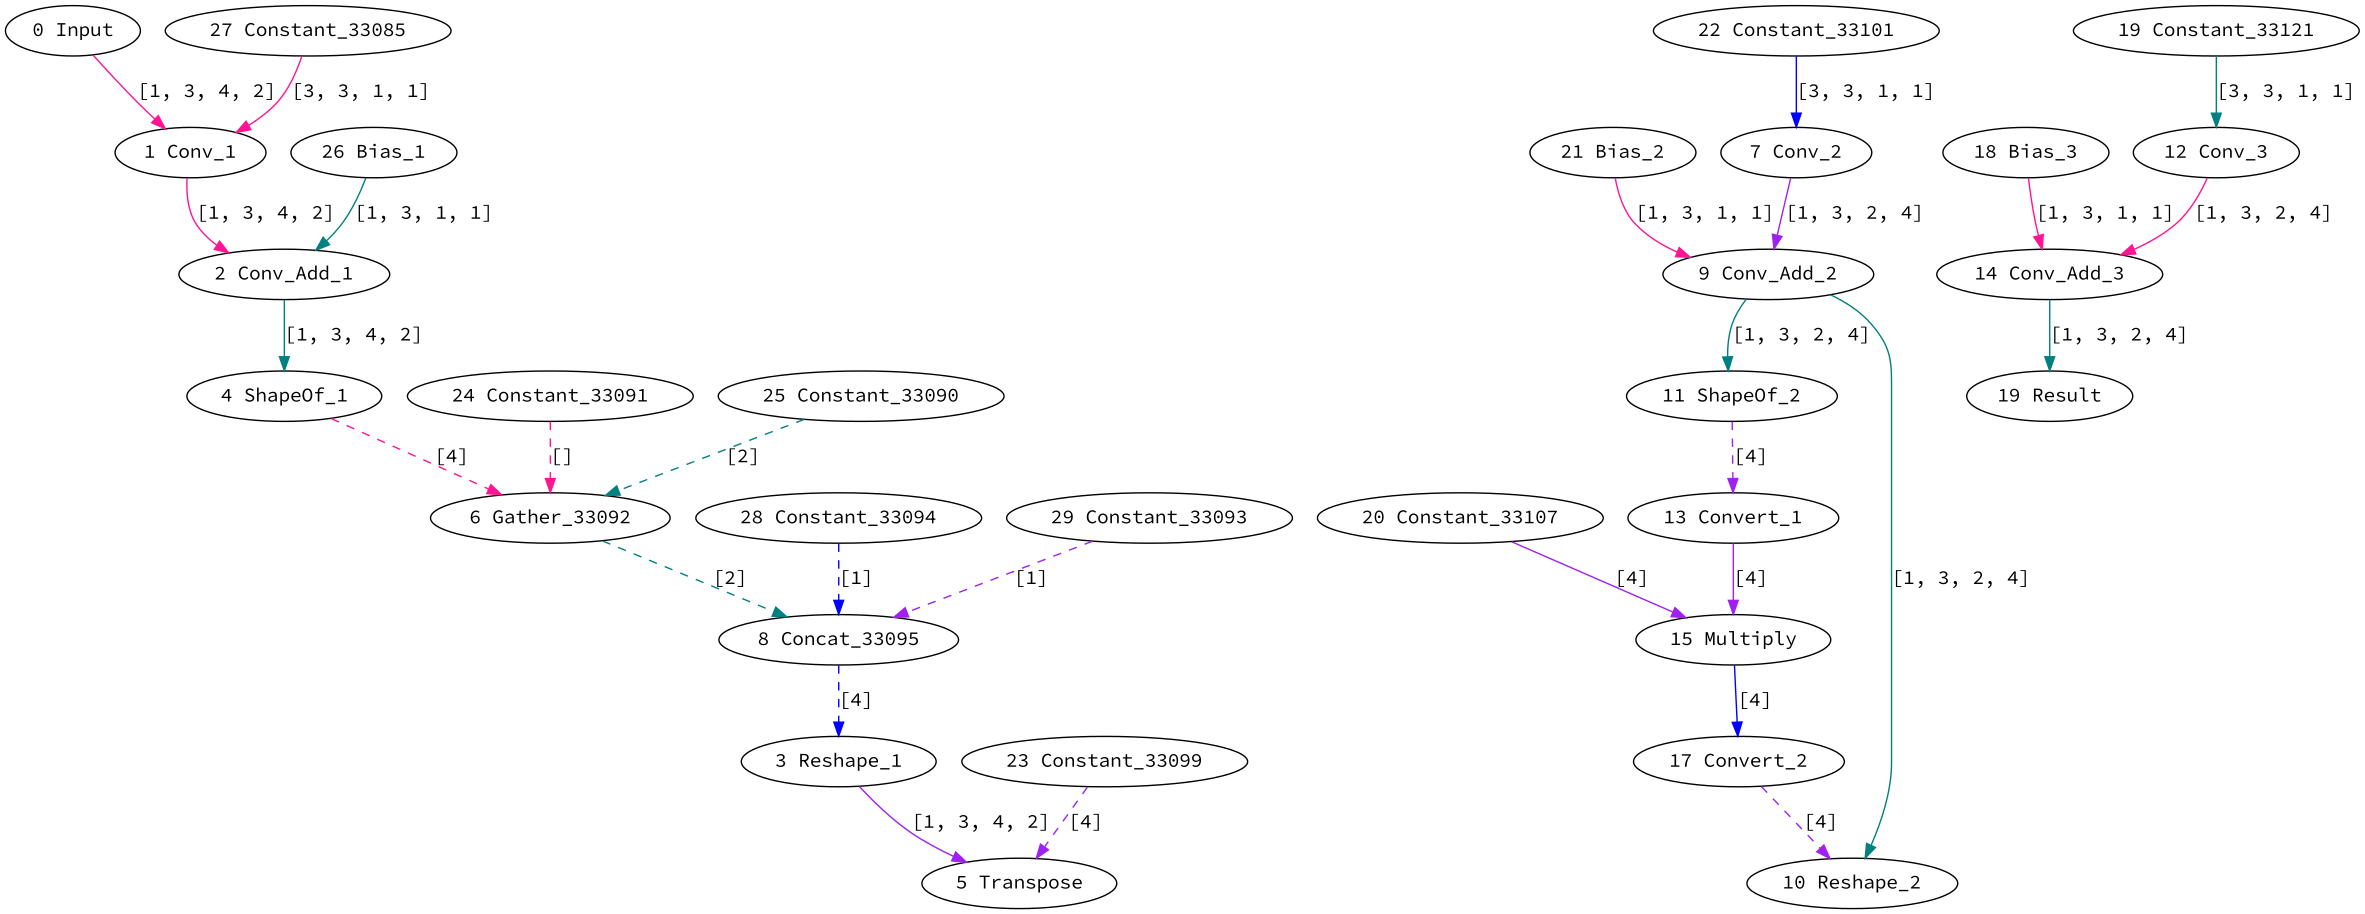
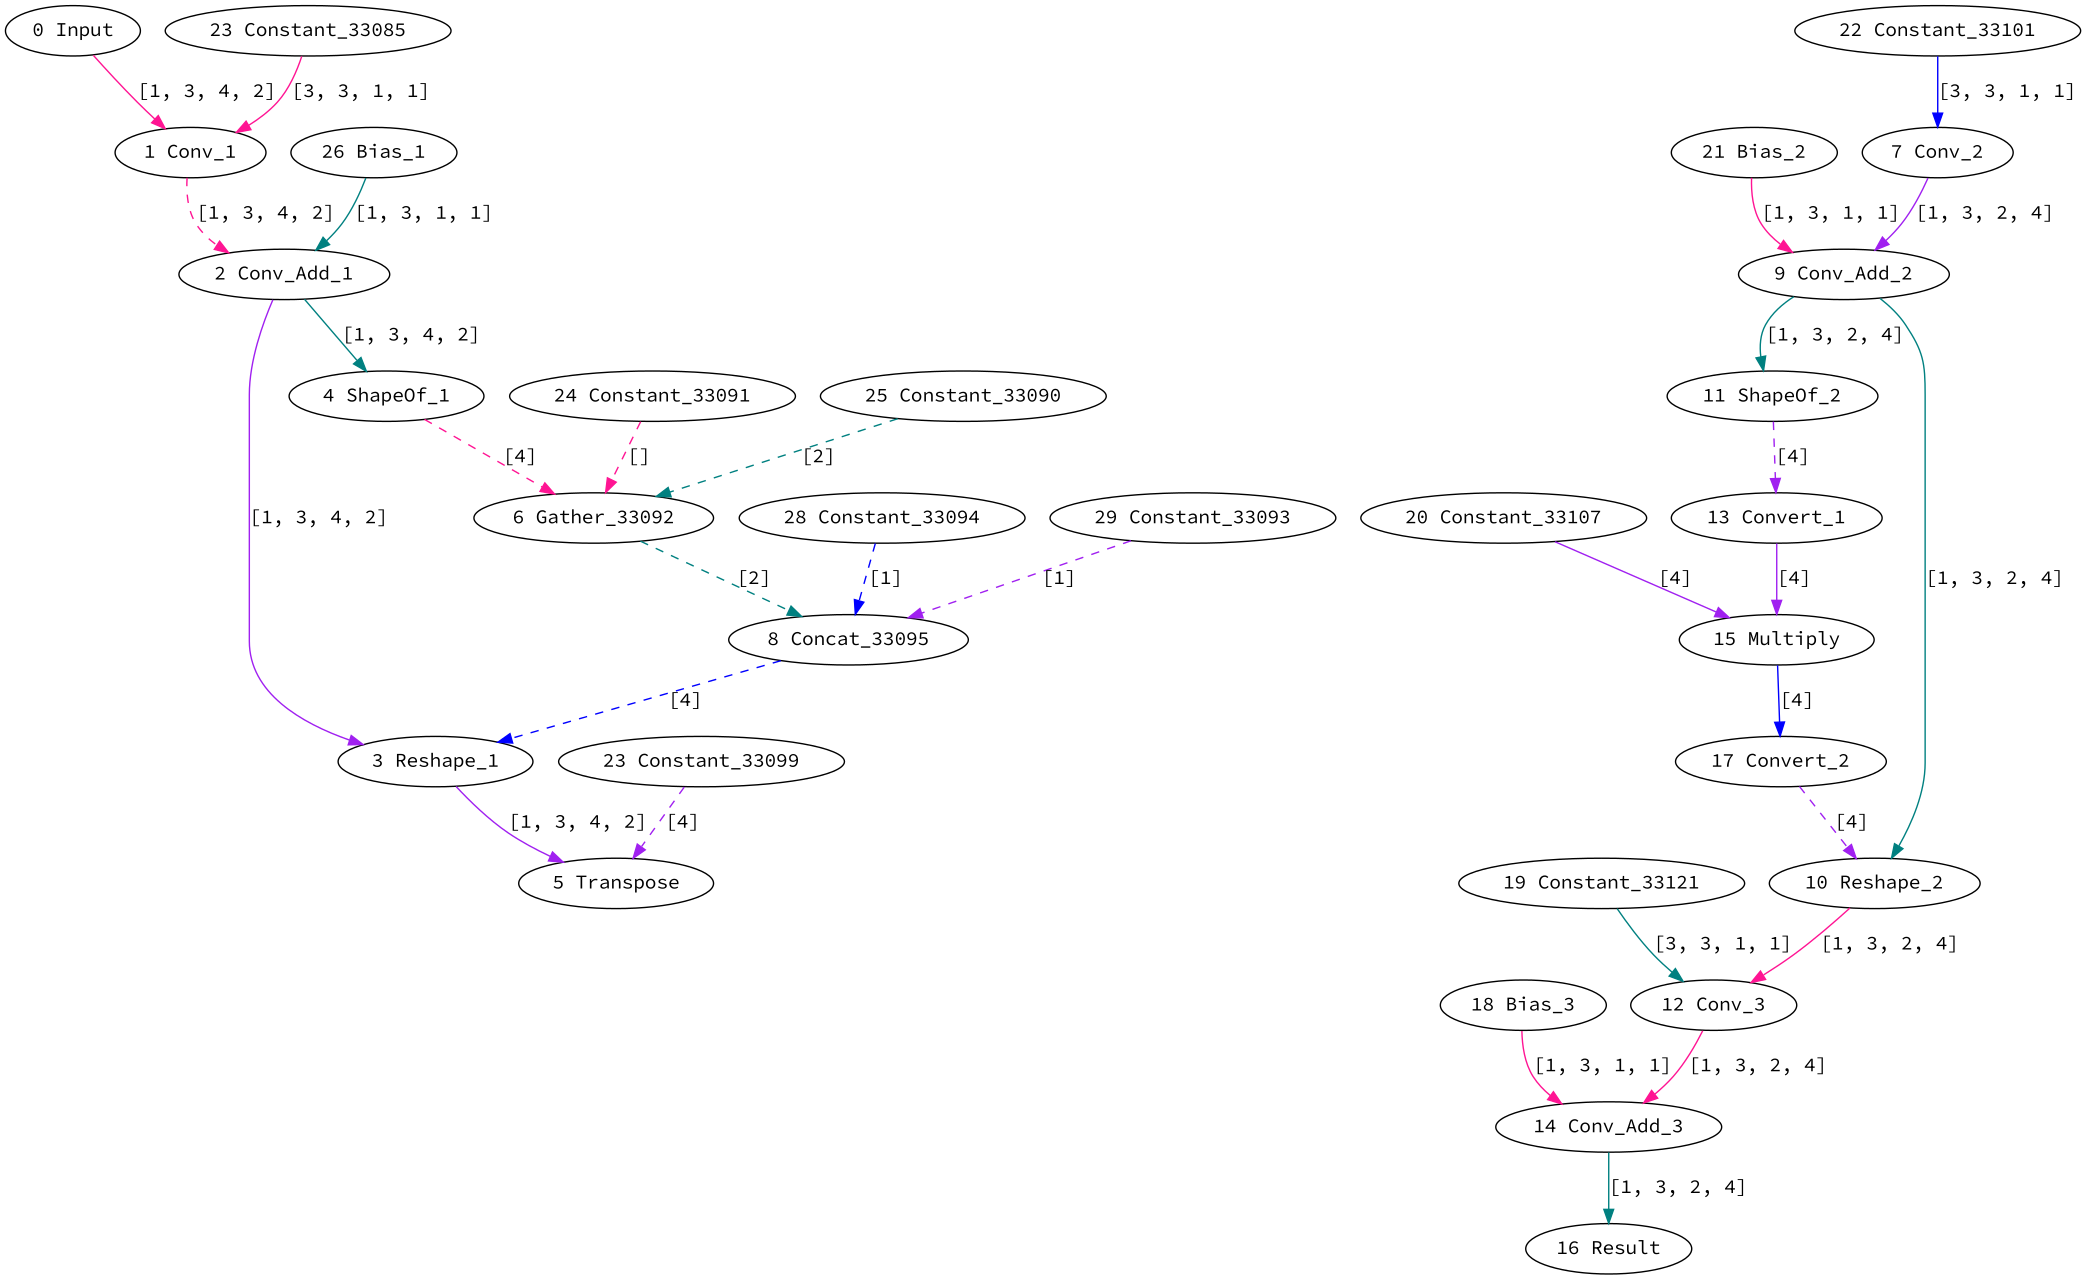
node "27 Constant_33085": label "27 Constant_33085" -> "23 Constant_33085"
edge "1 Conv_1" -> "2 Conv_Add_1": style solid -> dashed
node "19 Result": label "19 Result" -> "16 Result"
edge "2 Conv_Add_1" -> "3 Reshape_1": added, label "[1, 3, 4, 2]"
edge "10 Reshape_2" -> "12 Conv_3": added, label "[1, 3, 2, 4]"
